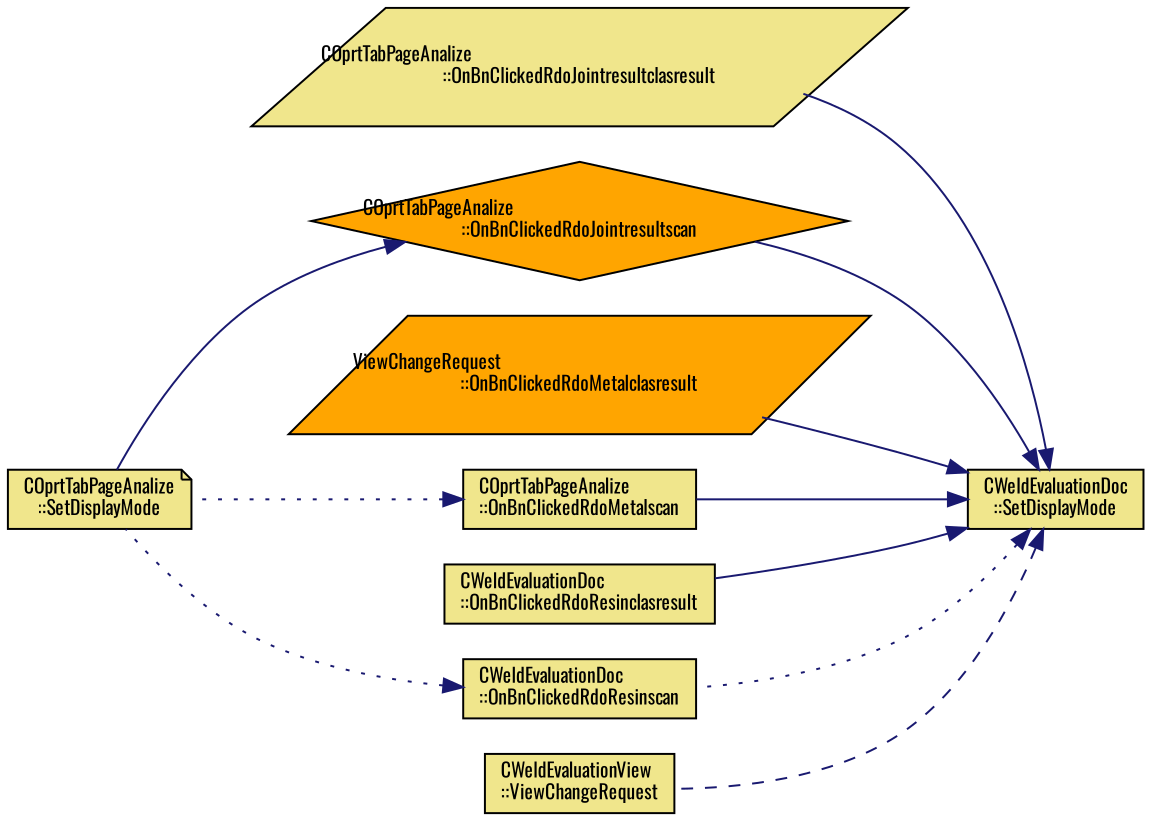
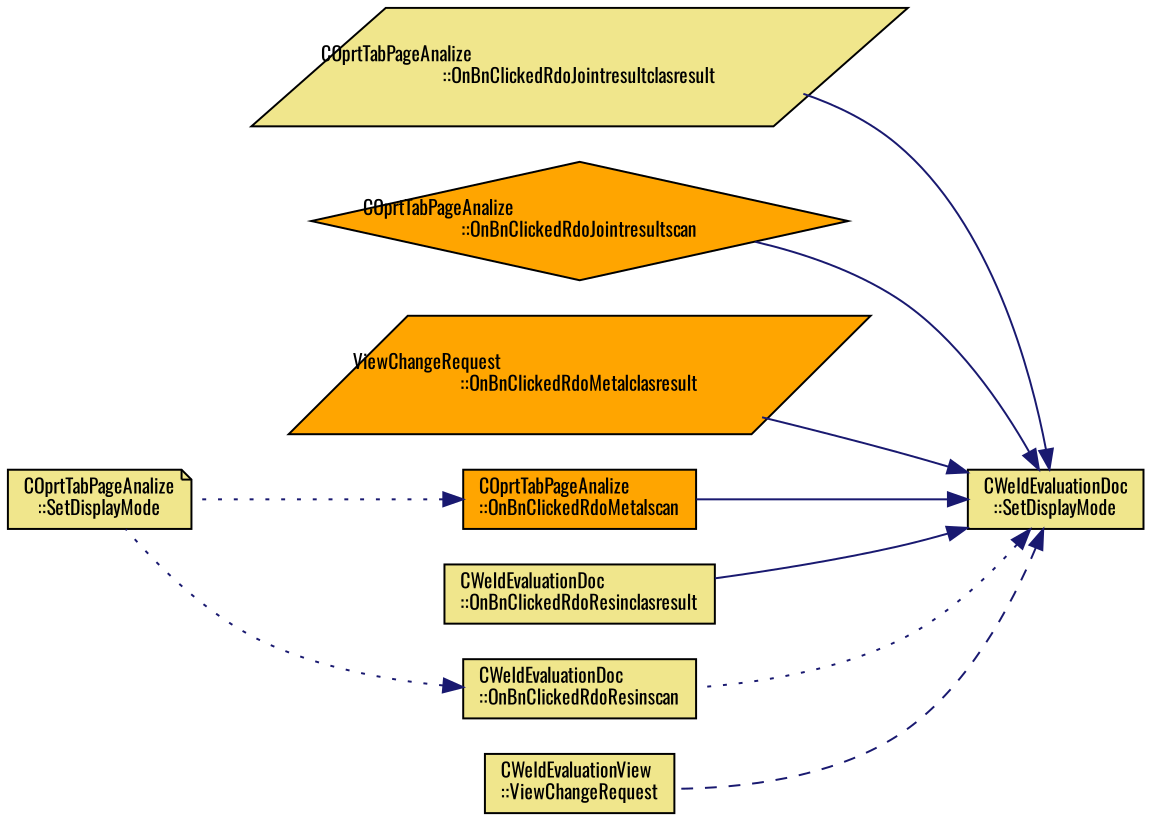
edge "COprtTabPageAnalize ::SetDisplayMode" -> "COprtTabPageAnalize ::OnBnClickedRdoJointresultscan": removed
node "COprtTabPageAnalize ::OnBnClickedRdoMetalscan": fillcolor khaki -> orange
